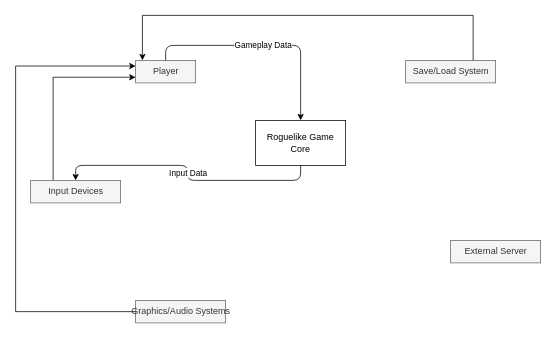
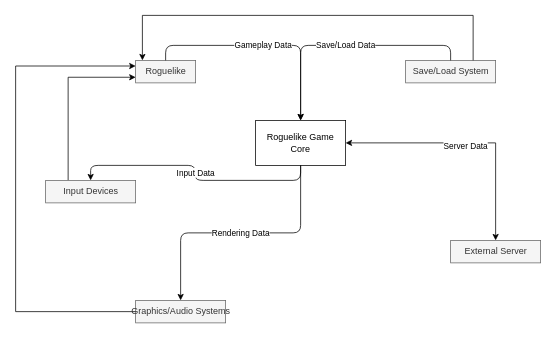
edge "Save/Load System" -> "Roguelike Game Core": added, label "Save/Load Data"
node "Player": label "Player" -> "Roguelike"
edge "Roguelike Game Core" -- "External Server": added, label "Server Data"
node "Input Devices": moved (75, 192) -> (90, 192)
edge "Roguelike Game Core" -> "Graphics/Audio Systems": added, label "Rendering Data"
